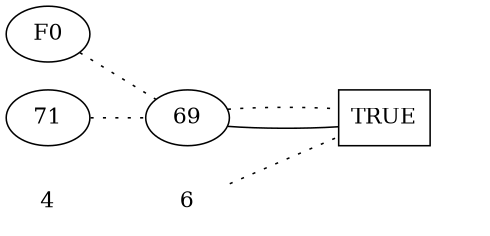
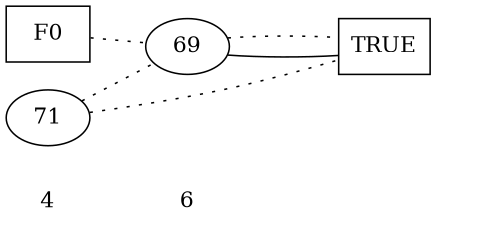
node "F0": shape ellipse -> box
edge "TRUE" -- "6": now "TRUE" -- "71"
